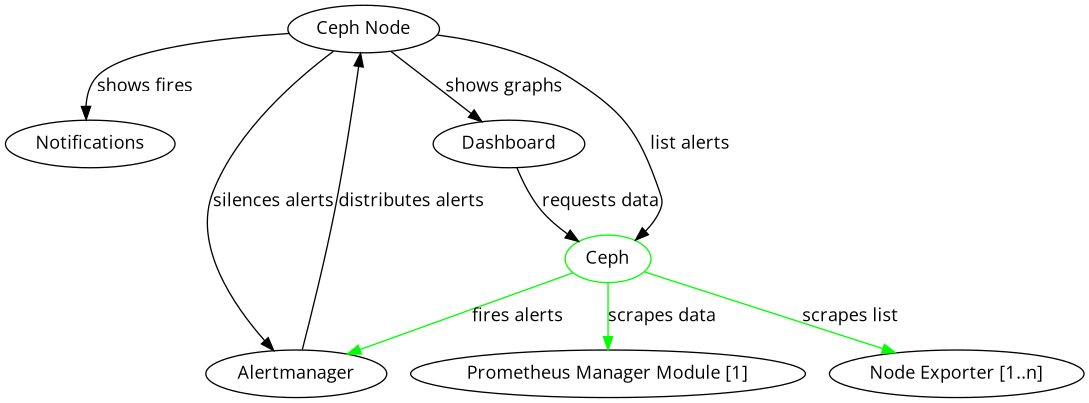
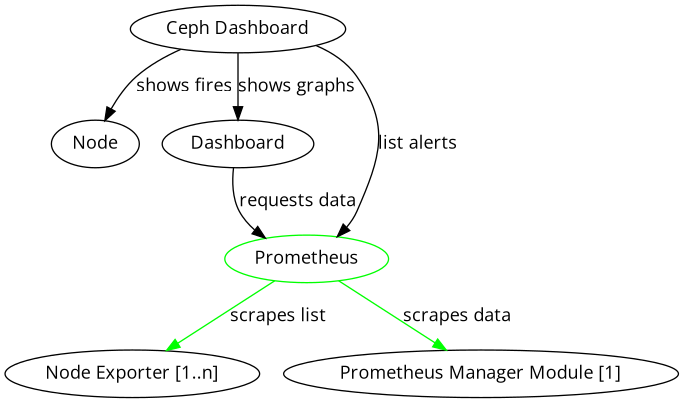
node "Ceph Node": label "Ceph Node" -> "Ceph Dashboard"
node "Notifications": label "Notifications" -> "Node"
node "Ceph": label "Ceph" -> "Prometheus"
node "Alertmanager": removed
